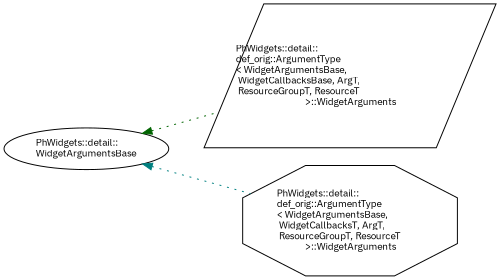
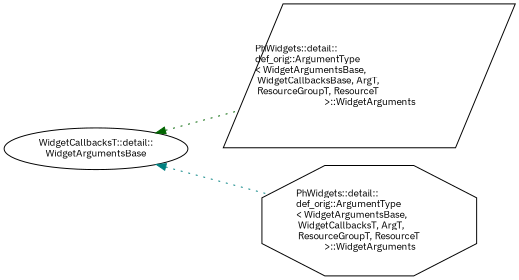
node "PhWidgets::detail:: WidgetArgumentsBase": label "PhWidgets::detail:: WidgetArgumentsBase" -> "WidgetCallbacksT::detail:: WidgetArgumentsBase"
